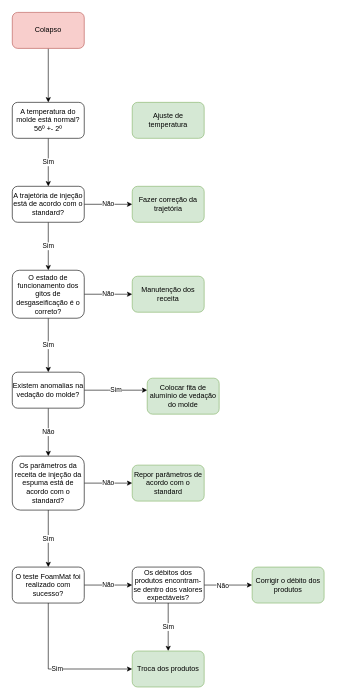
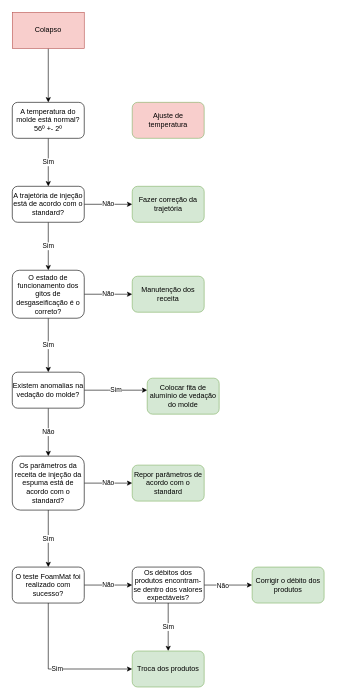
node "Colapso": shape rounded rectangle -> rectangle
node "Ajuste de temperatura": fillcolor #d5e8d4 -> #f8cecc
